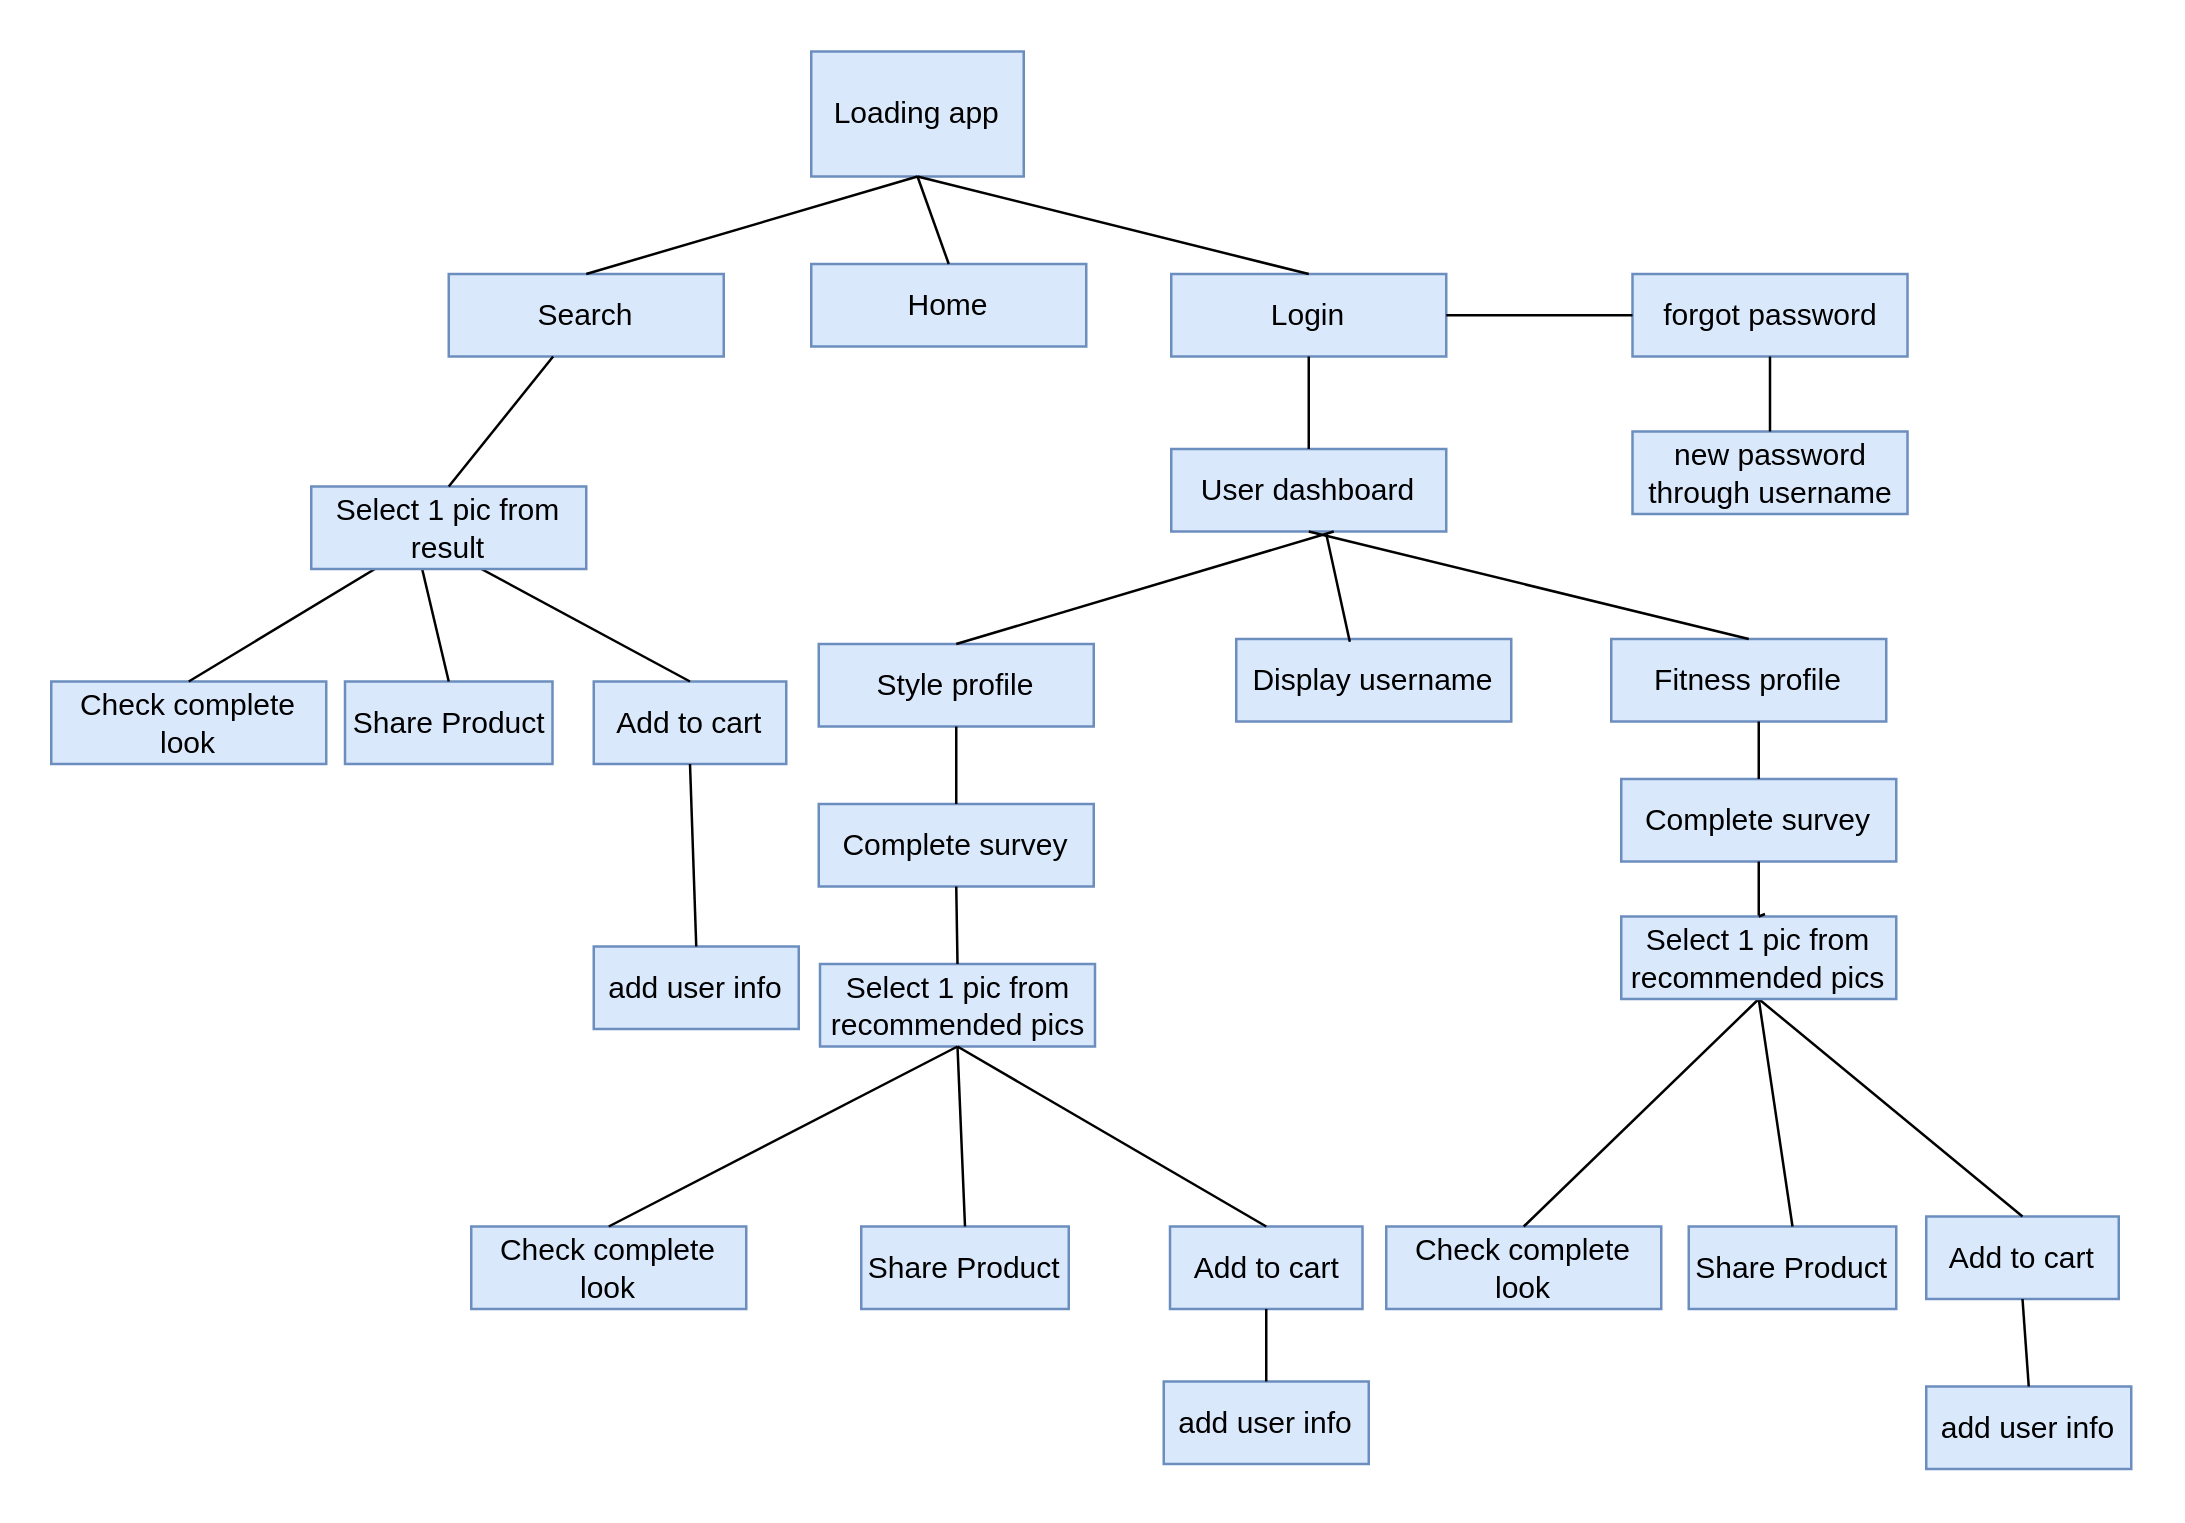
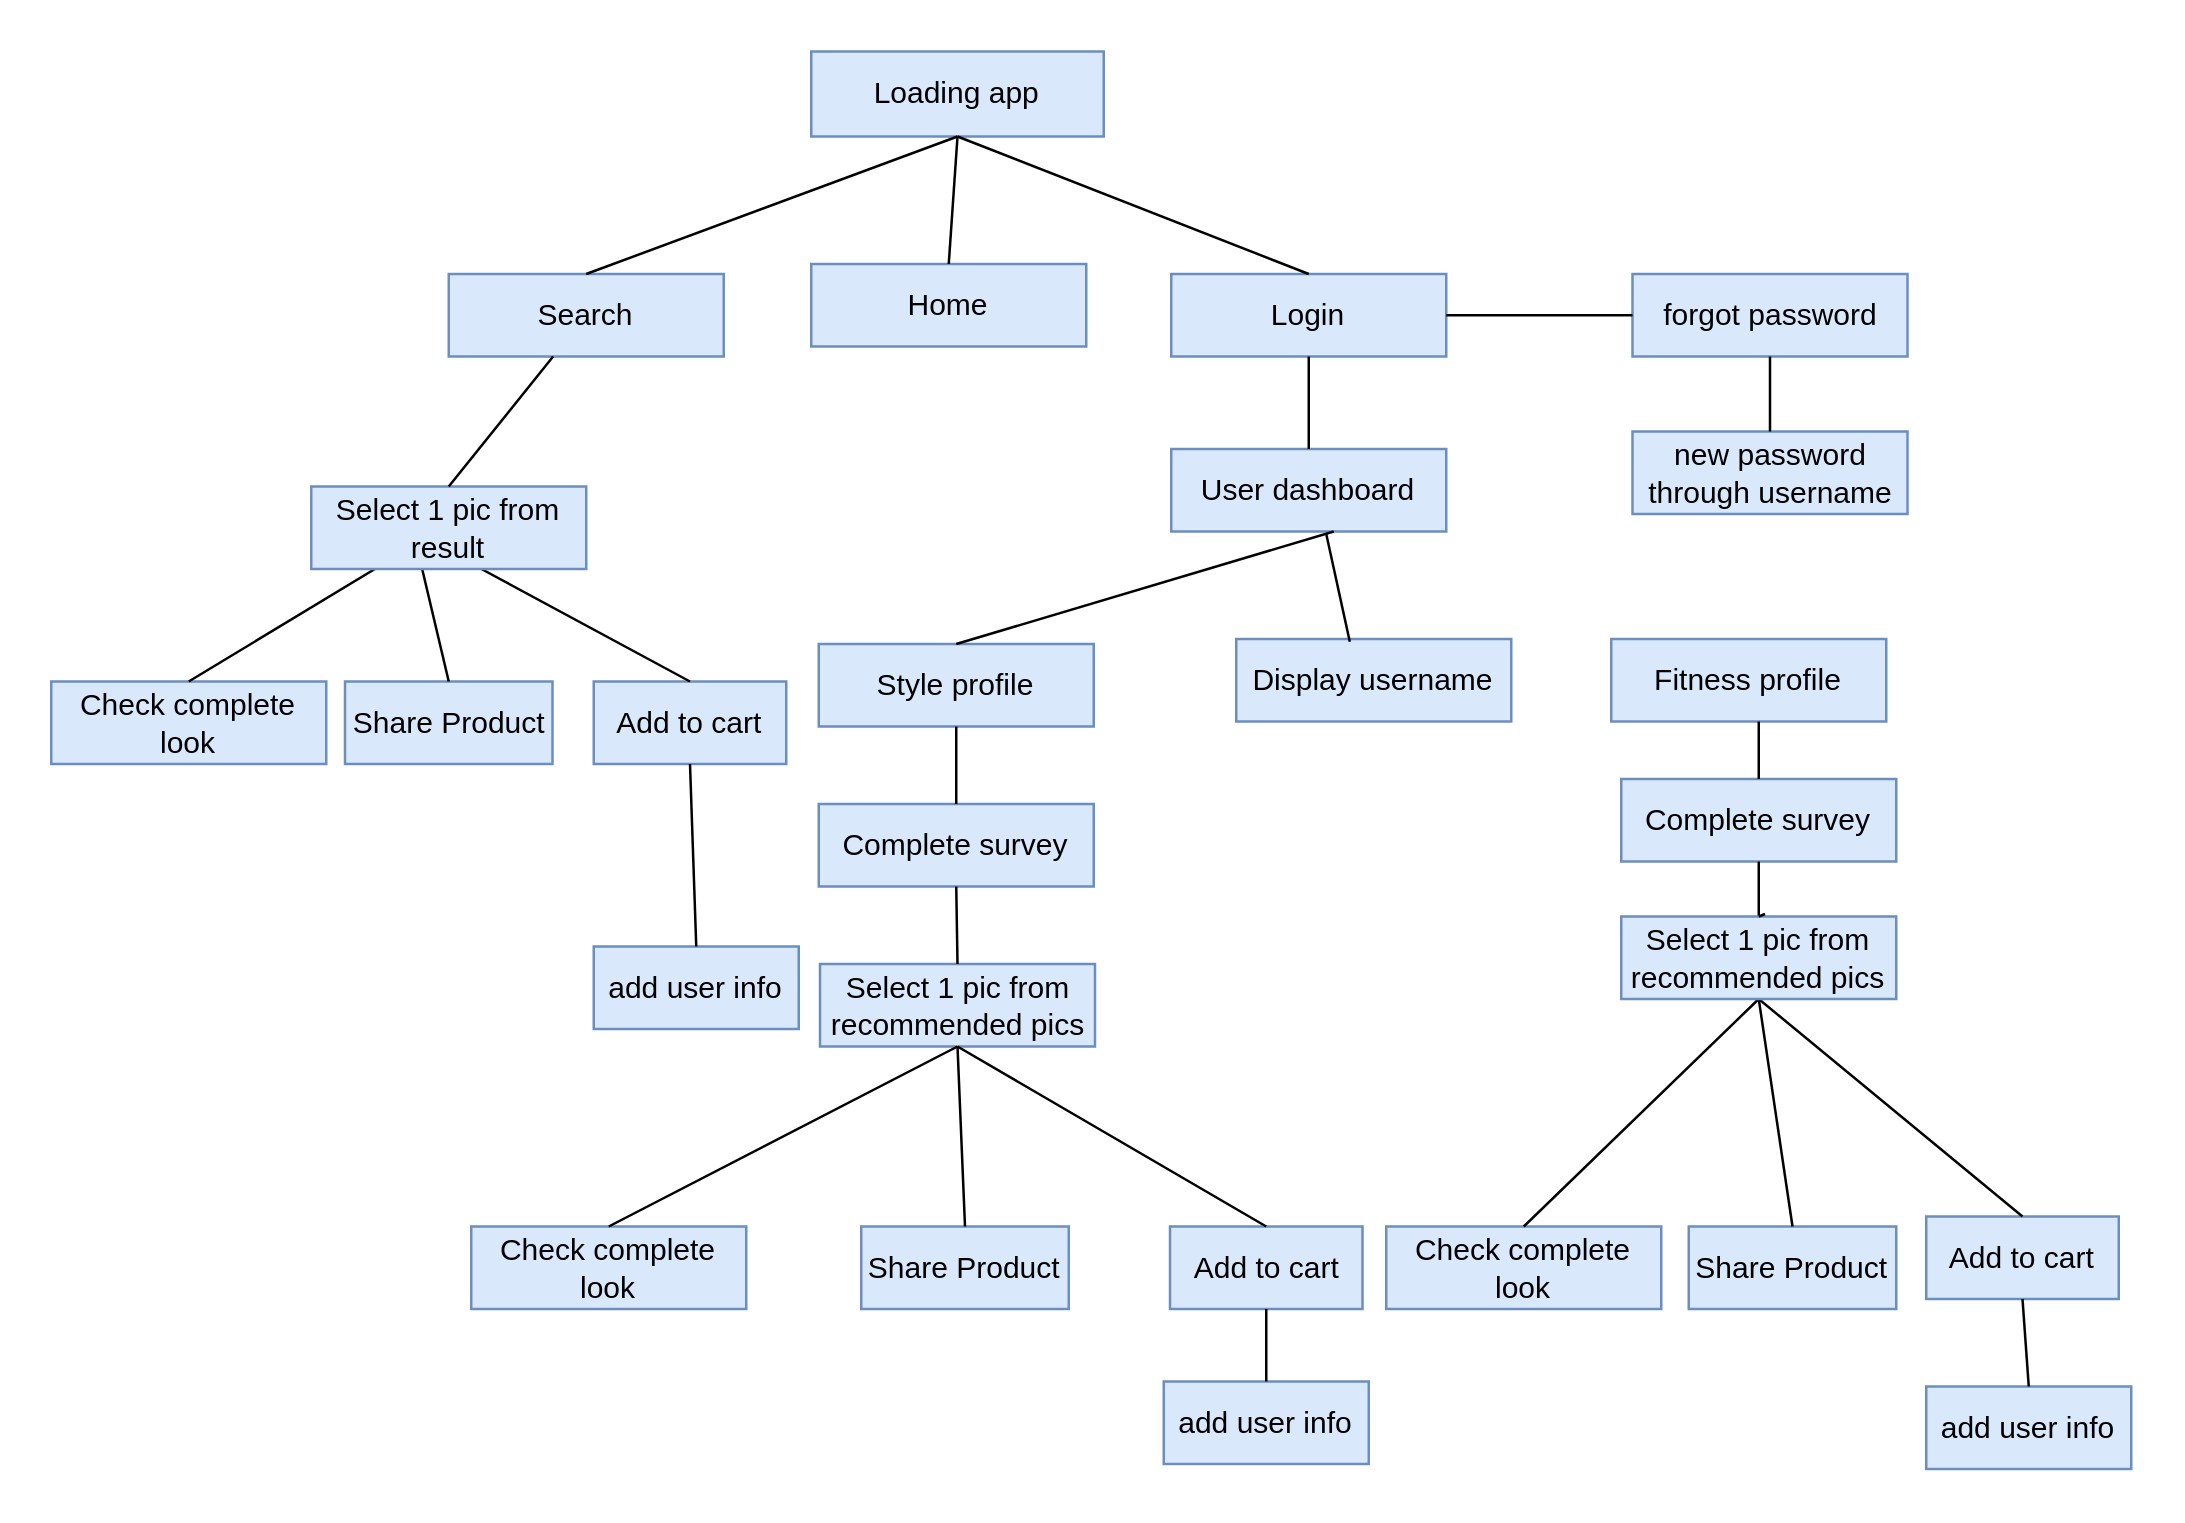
node "Loading app": size 213x125 -> 293x85
edge "User dashboard" -- "Fitness profile": removed
